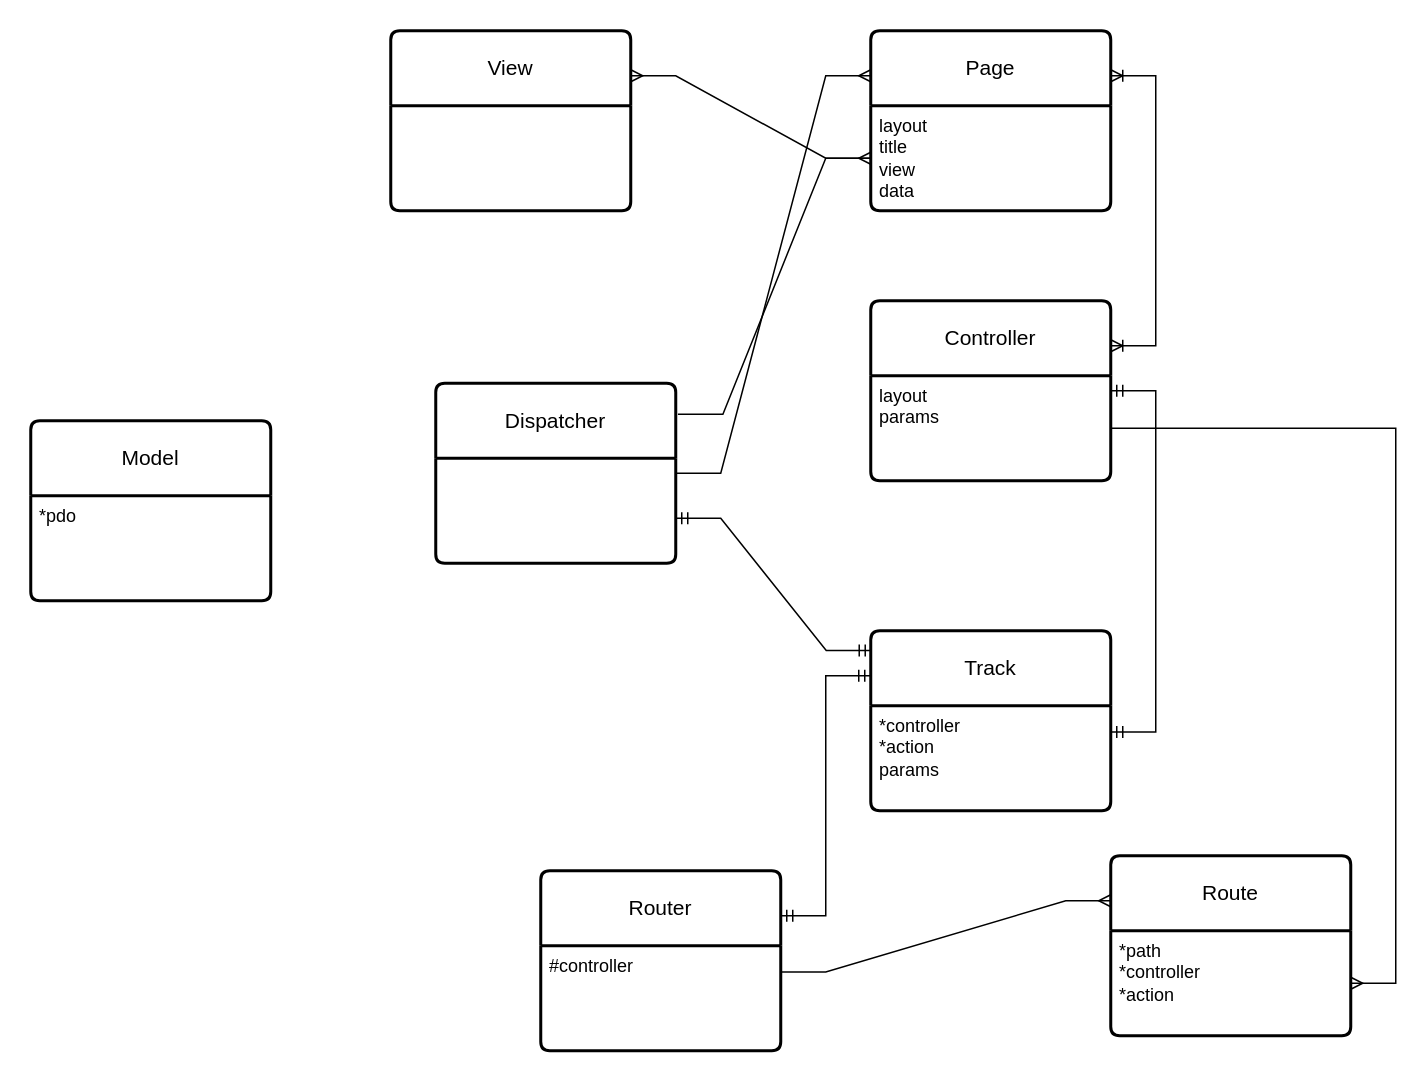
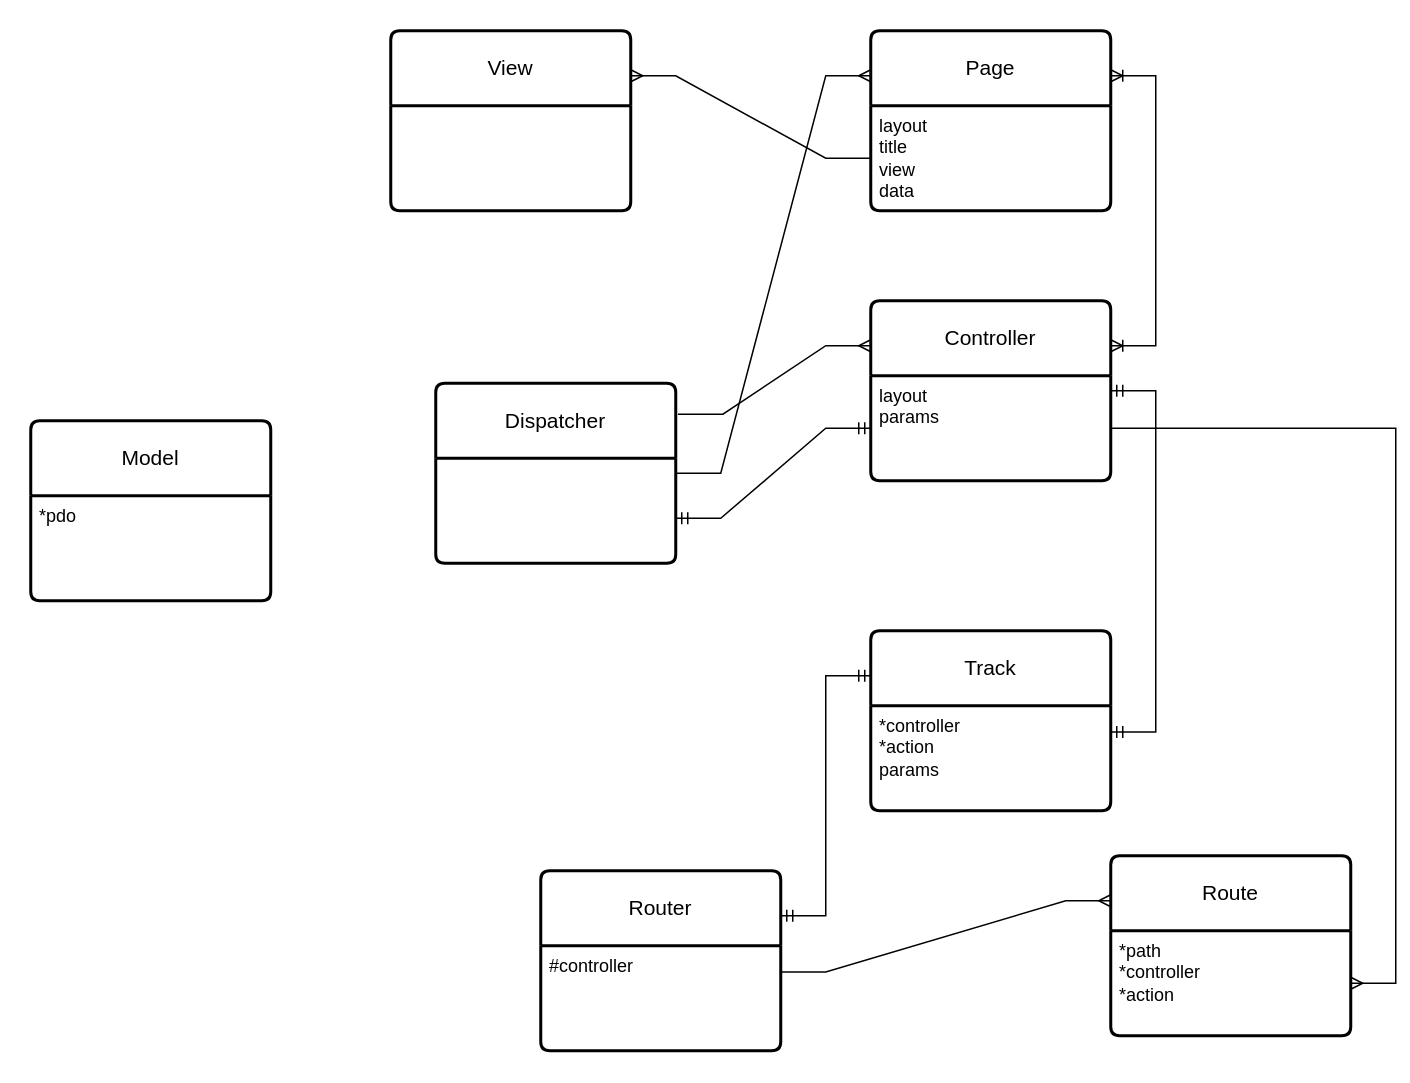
edge "Dispatcher" -> "layout title view data": now "Dispatcher" -> "Controller"
edge "Dispatcher" -- "Track": now "Dispatcher" -- "layout params"
